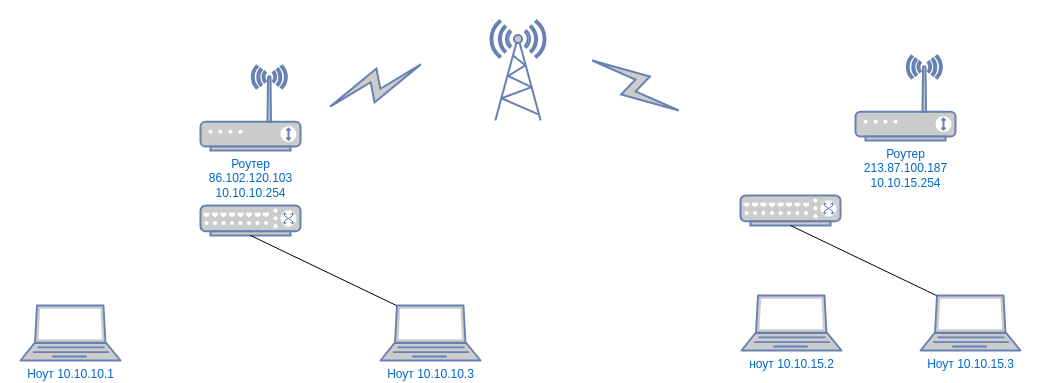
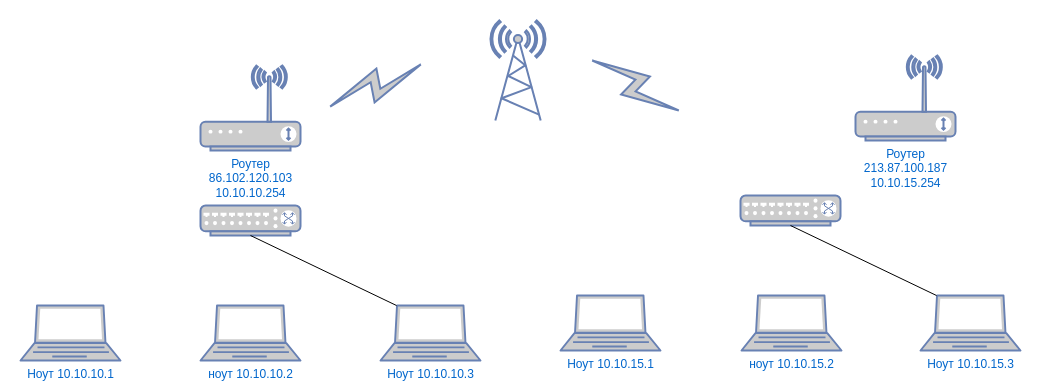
node "Ноут 10.10.15.1": added
node "ноут 10.10.10.2": added
